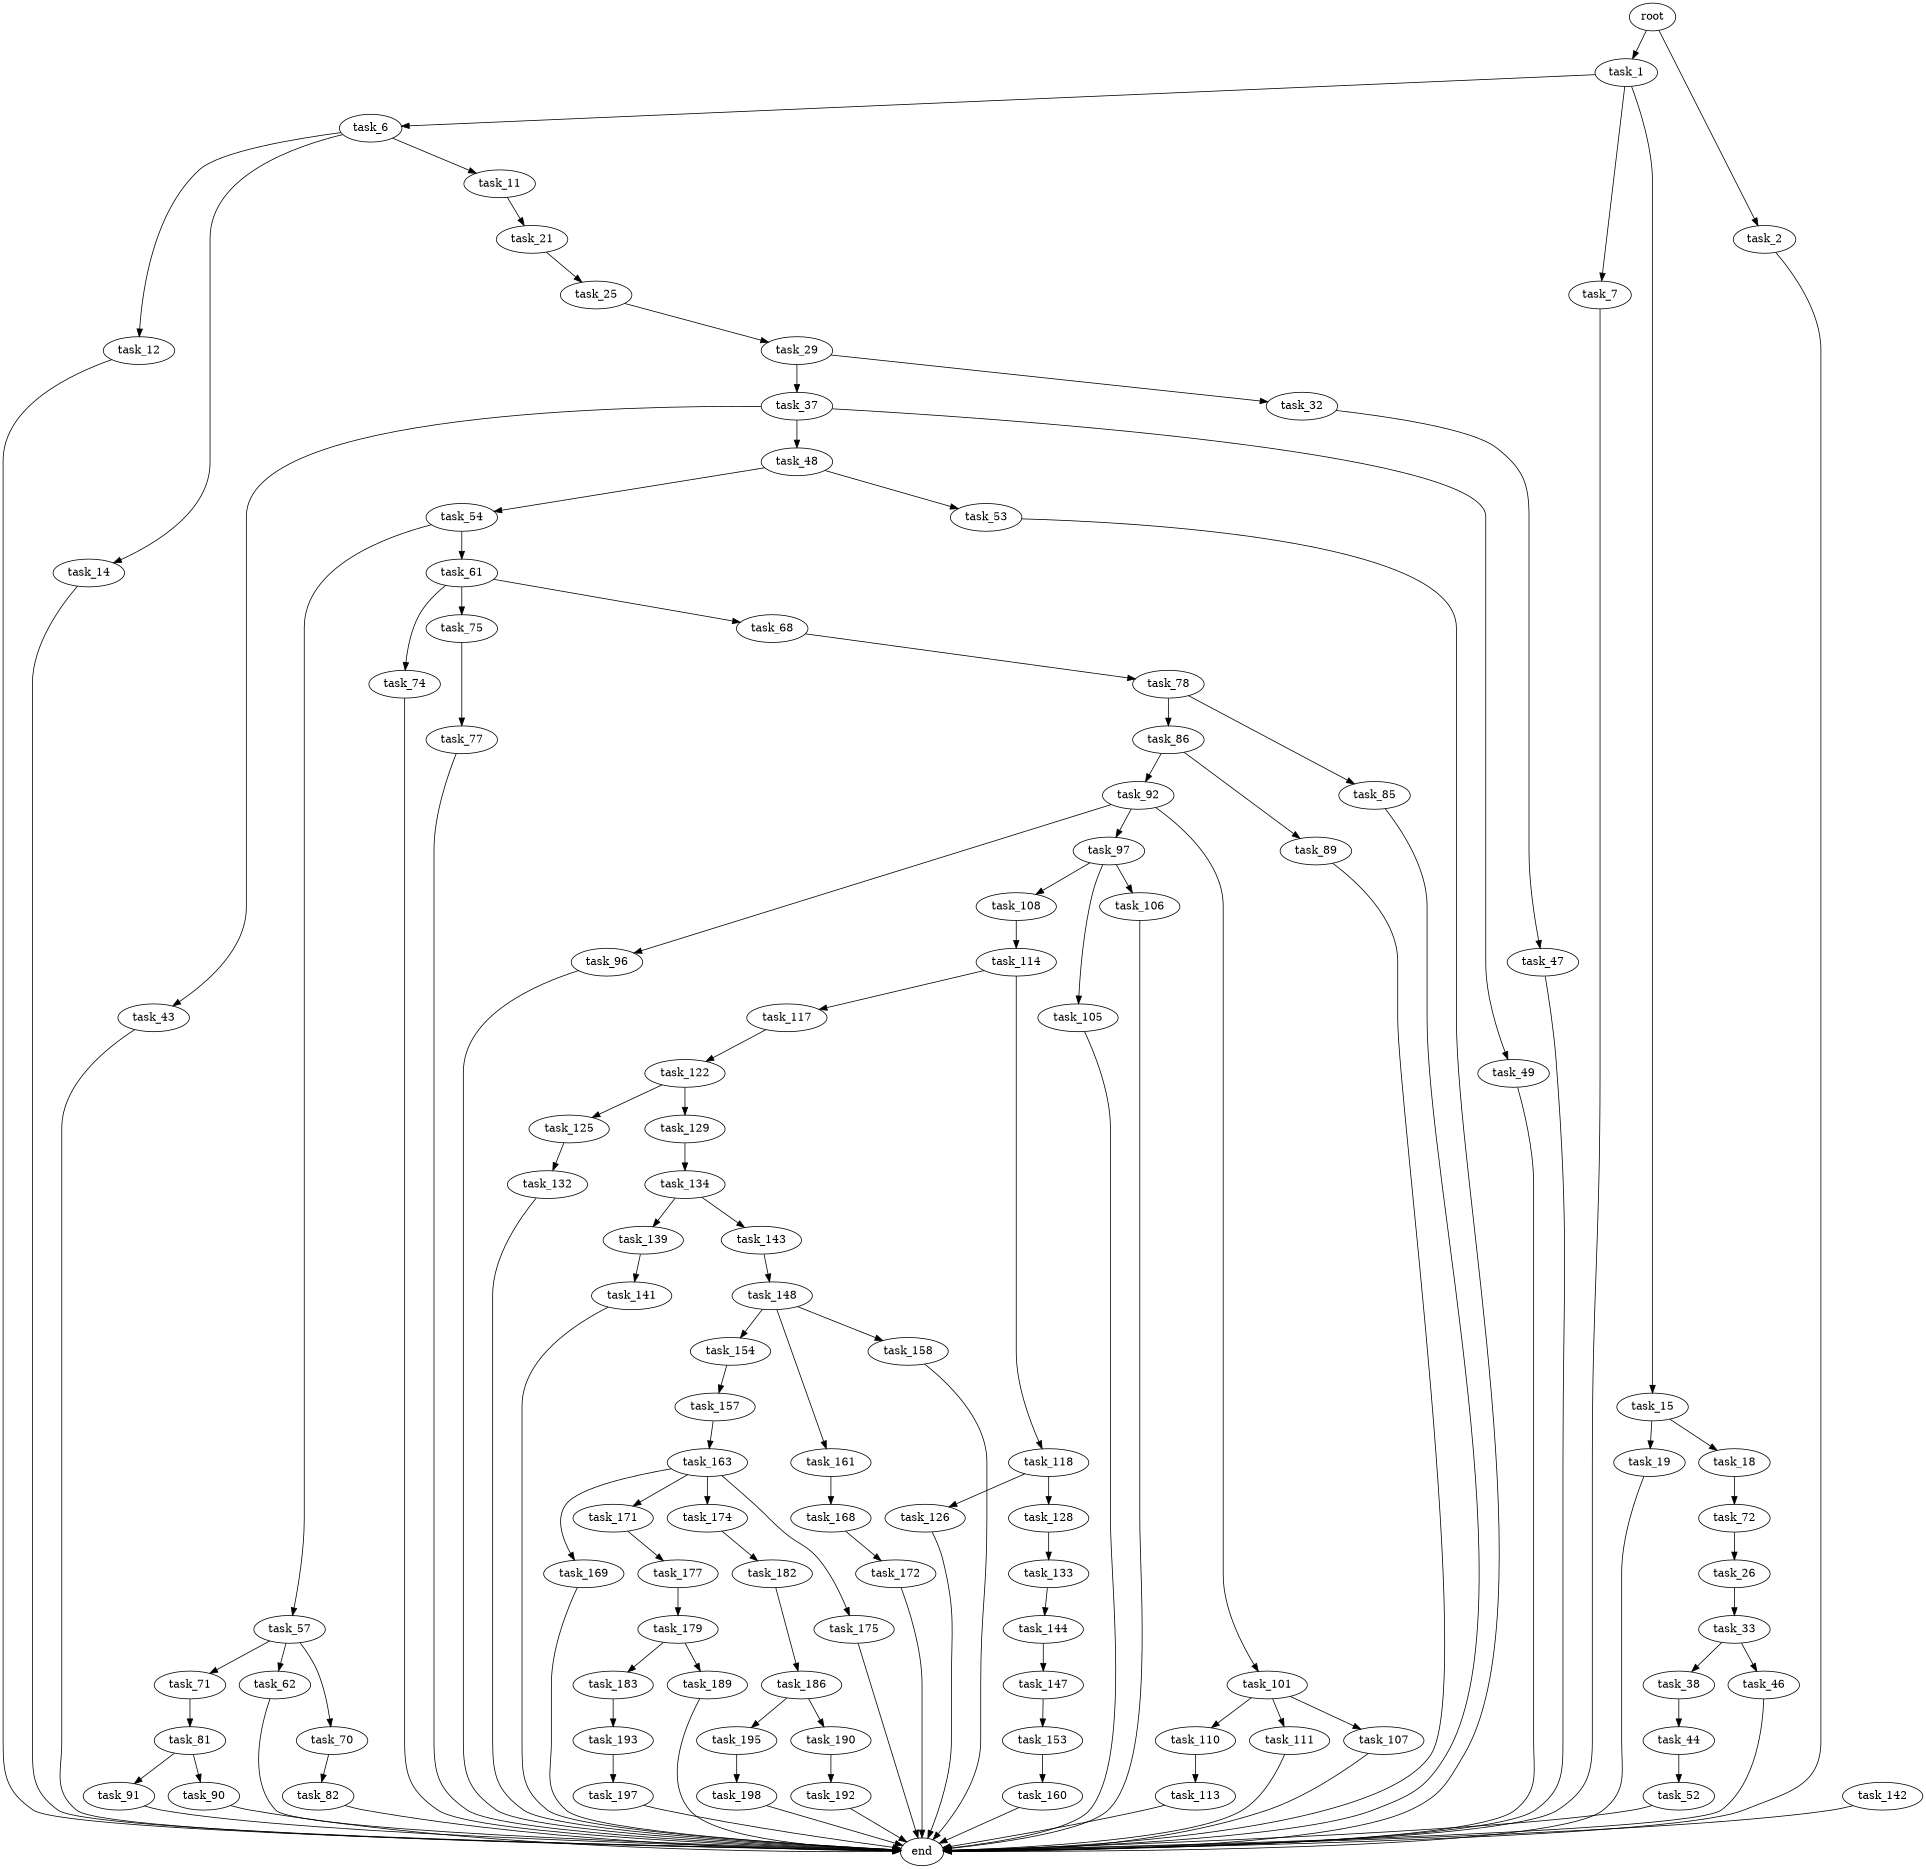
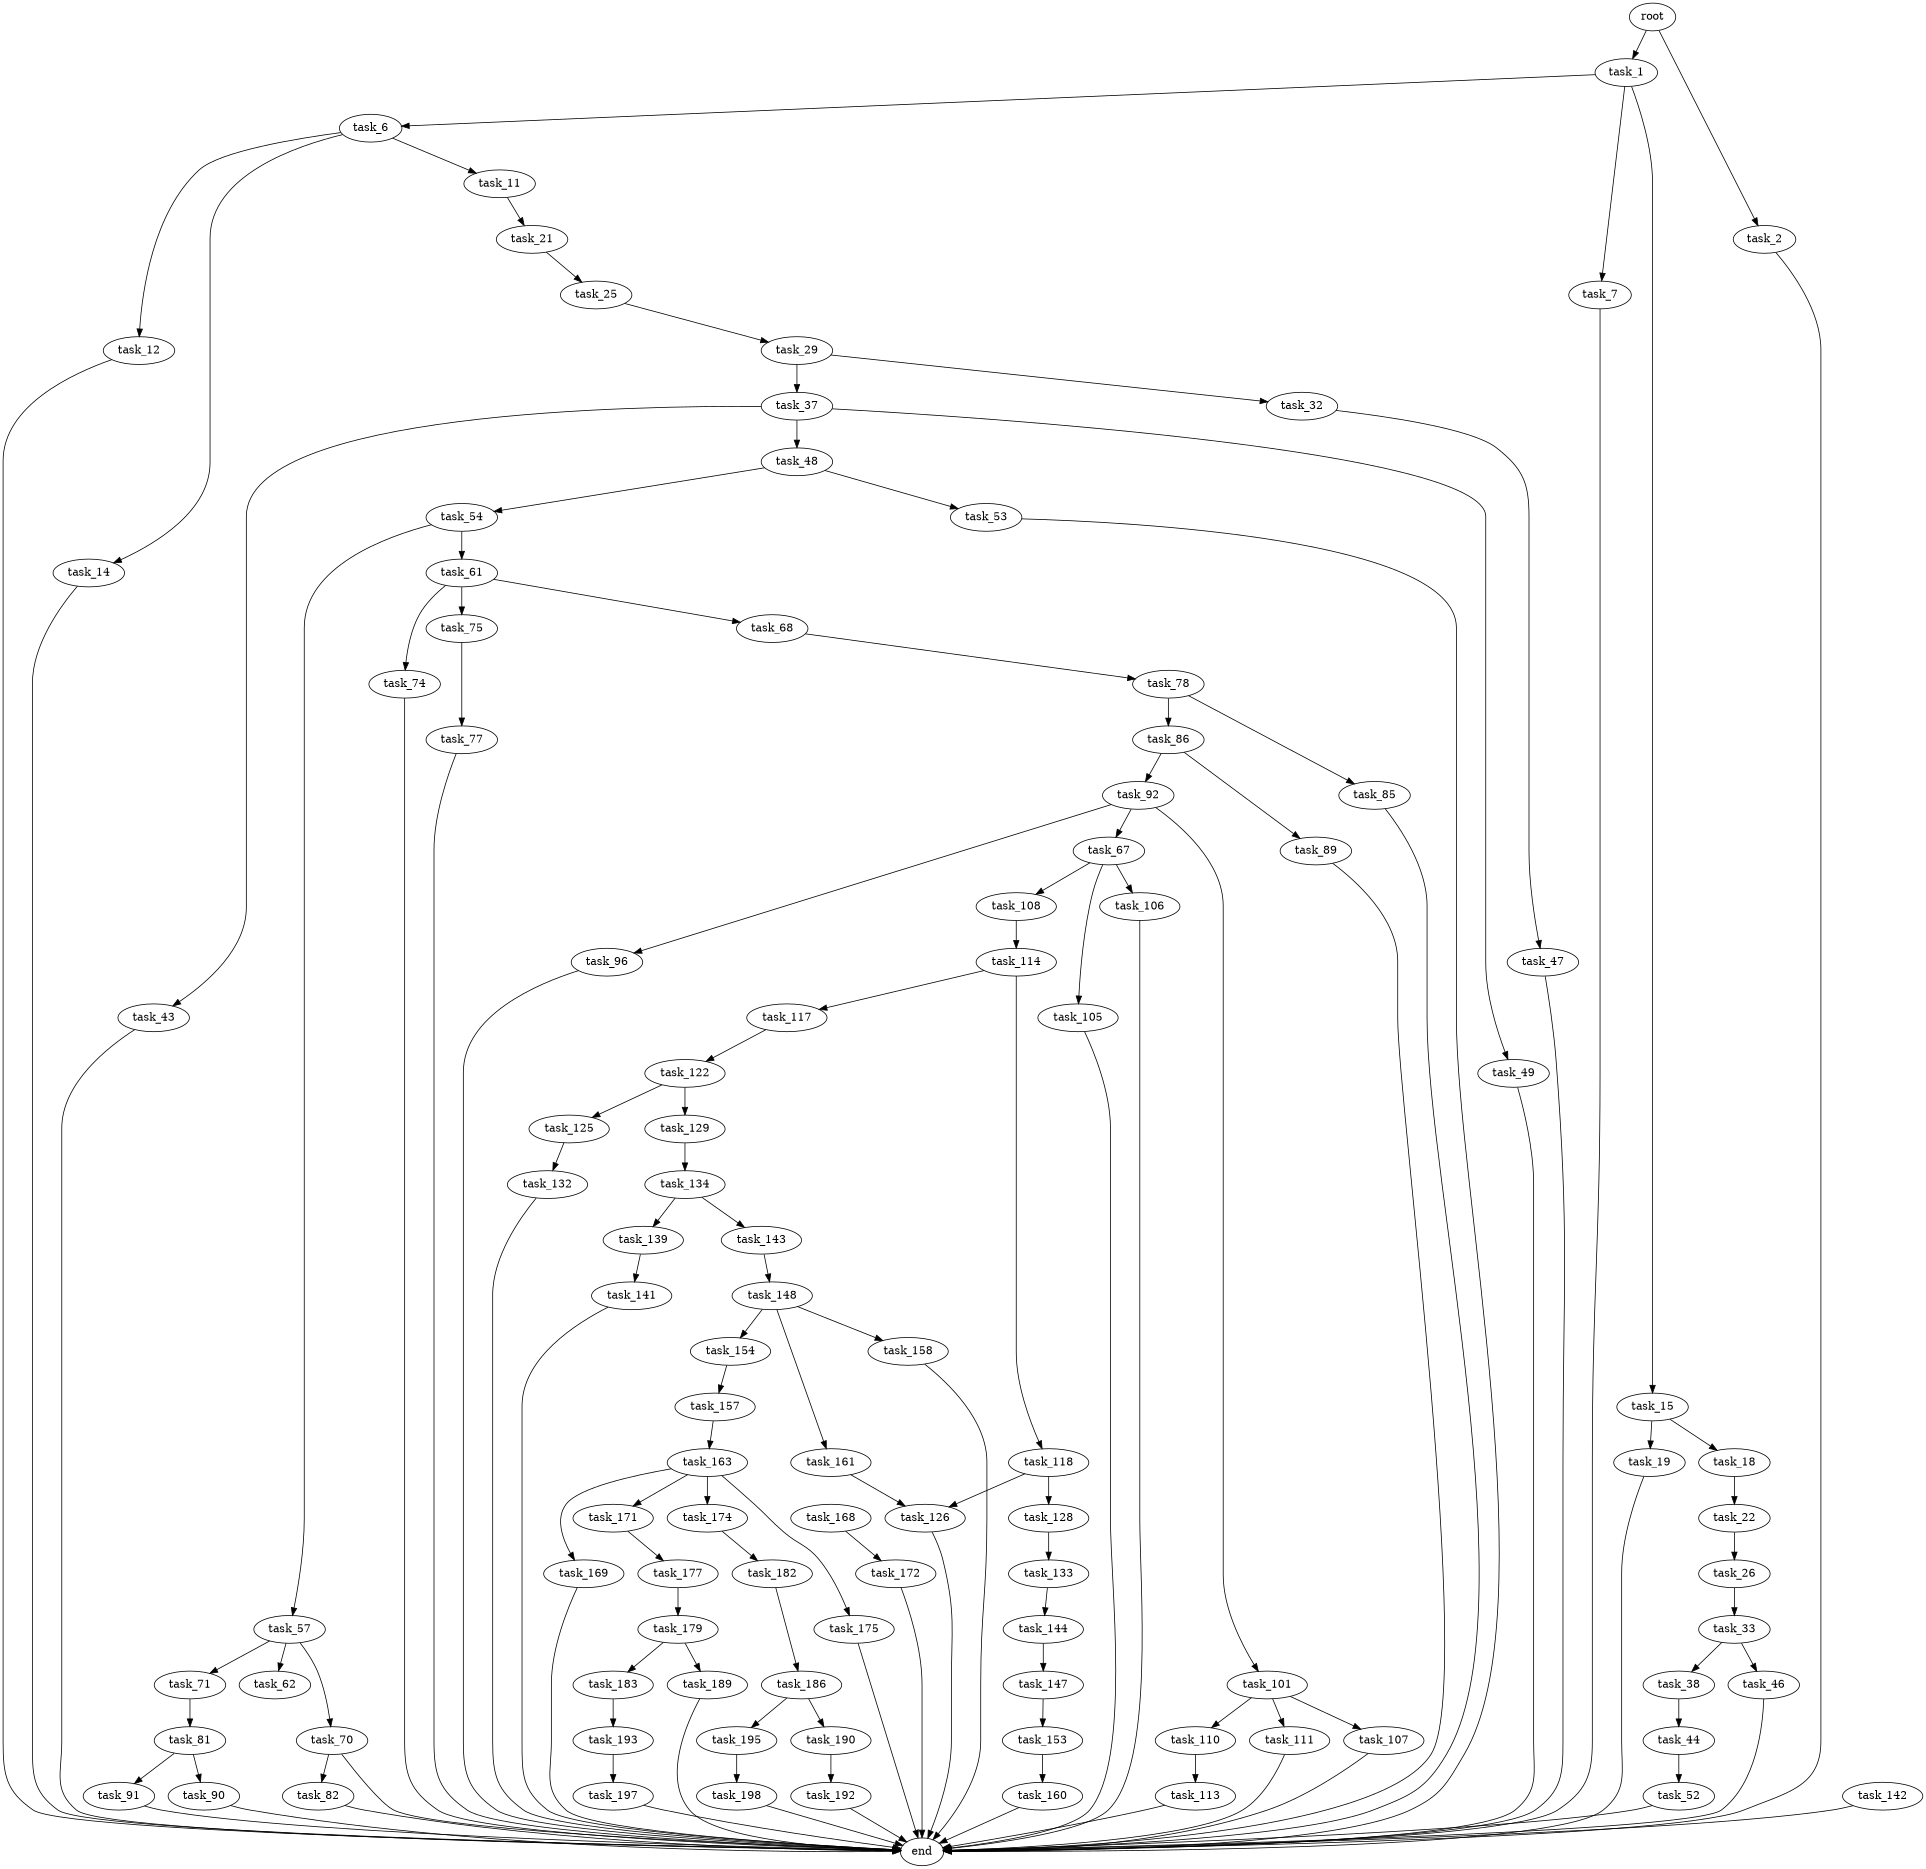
node "task_97": label "task_97" -> "task_67"
edge "task_161" -> "task_168": now "task_161" -> "task_126"
node "task_72": label "task_72" -> "task_22"
edge "task_62" -> "end": now "task_70" -> "end"
